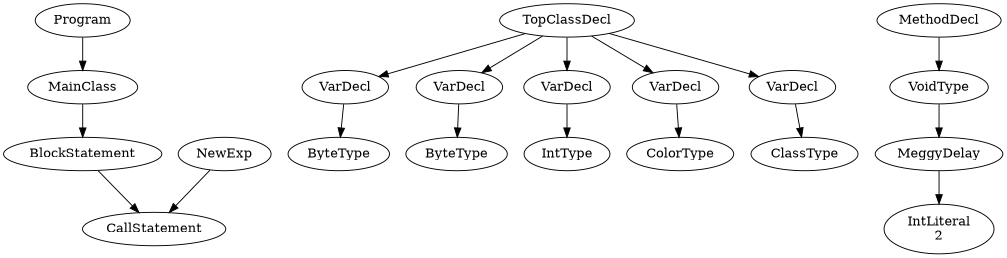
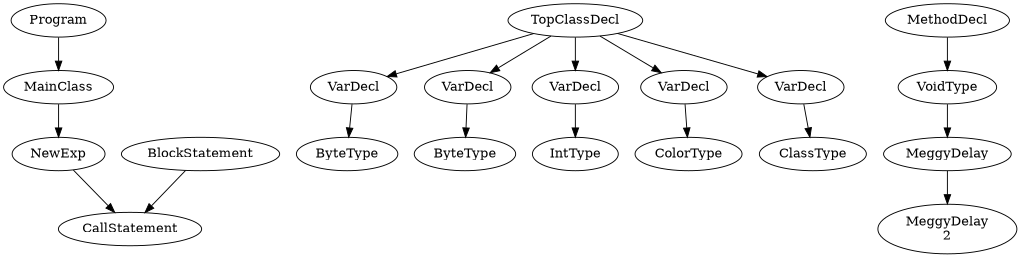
edge "MainClass" -> "BlockStatement": now "MainClass" -> "NewExp"
node "IntLiteral 2": label "IntLiteral 2" -> "MeggyDelay 2"
